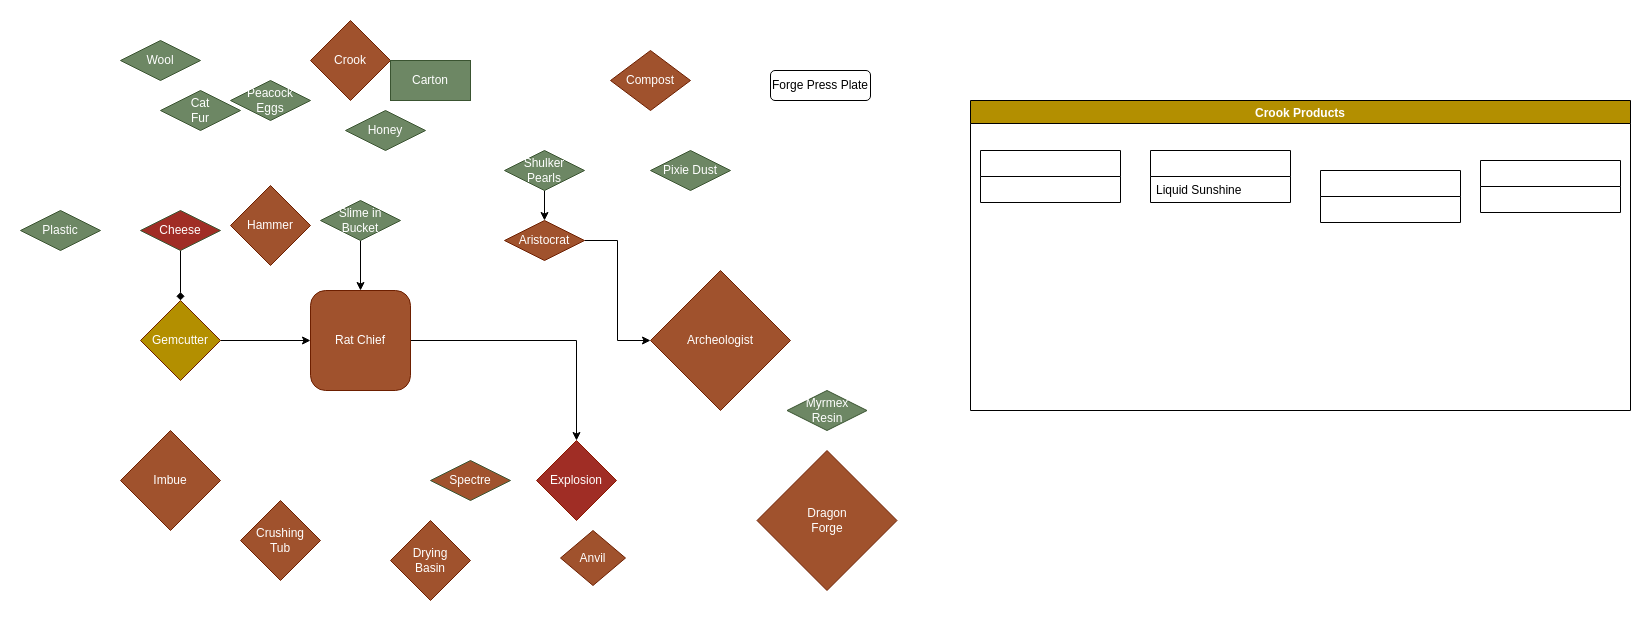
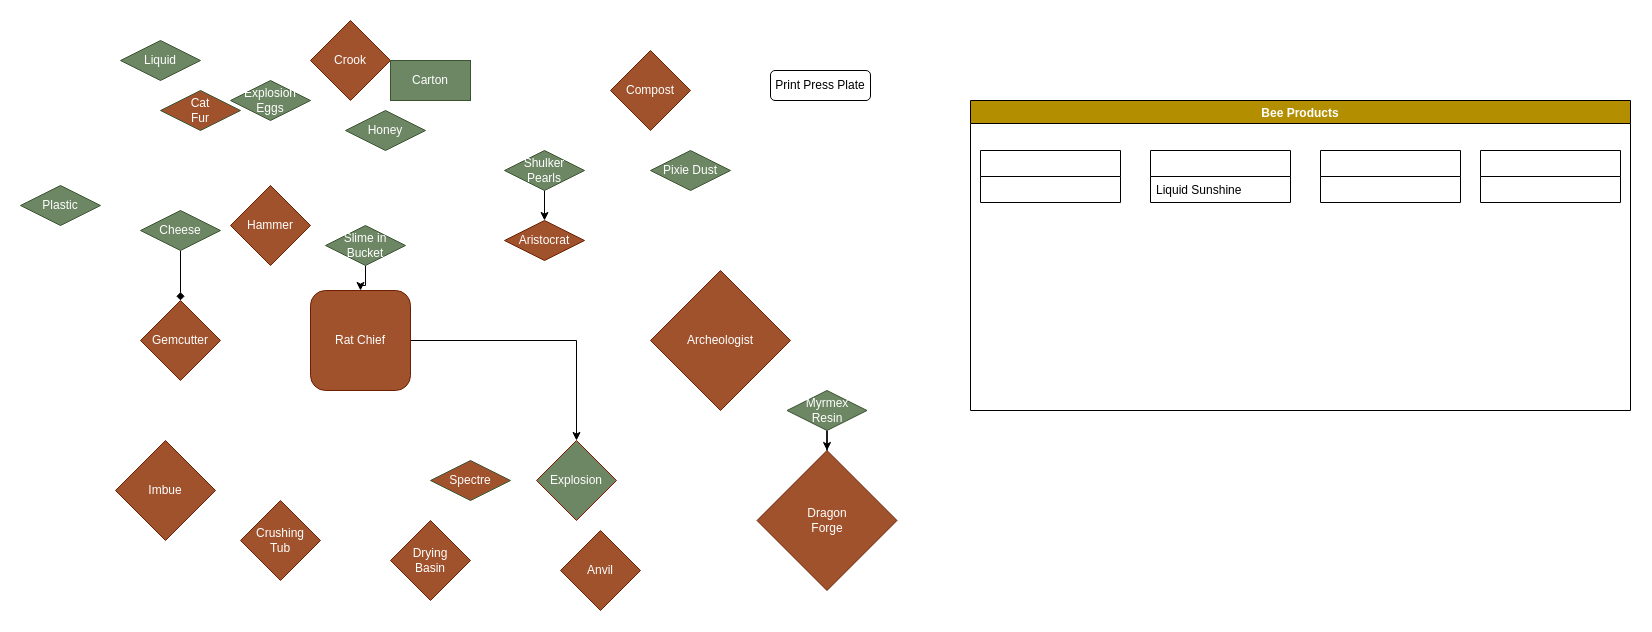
node "Wool": label "Wool" -> "Liquid"
node "Compost": size 80x60 -> 80x80
node "Forge Press Plate": label "Forge Press Plate" -> "Print Press Plate"
node "Peacock Eggs": label "Peacock Eggs" -> "Explosion Eggs"
node "Cat Fur": fillcolor #6d8764 -> #a0522d
node "Crook Products": label "Crook Products" -> "Bee Products"
node "T4": moved (1551, 187) -> (1551, 177)
node "T3": moved (1391, 197) -> (1391, 177)
node "Slime in Bucket": moved (361, 221) -> (366, 246)
node "Plastic": moved (61, 231) -> (61, 206)
node "Cheese": fillcolor #a02d25 -> #6d8764
edge "Aristocrat" -> "Archeologist": removed
node "Gemcutter": fillcolor #b38f00 -> #a0522d
edge "Gemcutter" -> "Rat Chief": removed
edge "Myrmex Resin" -> "Dragon Forge": added
node "Imbue": moved (171, 481) -> (166, 491)
node "Explosion": fillcolor #a02d25 -> #6d8764
node "Anvil": size 65x55 -> 80x80
